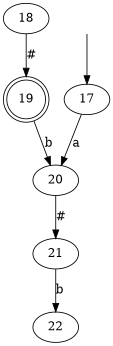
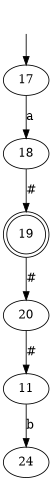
edge "17" -> "20": now "17" -> "18"
edge "19" -> "20": label "b" -> "#"
node "21": label "21" -> "11"
node "22": label "22" -> "24"
